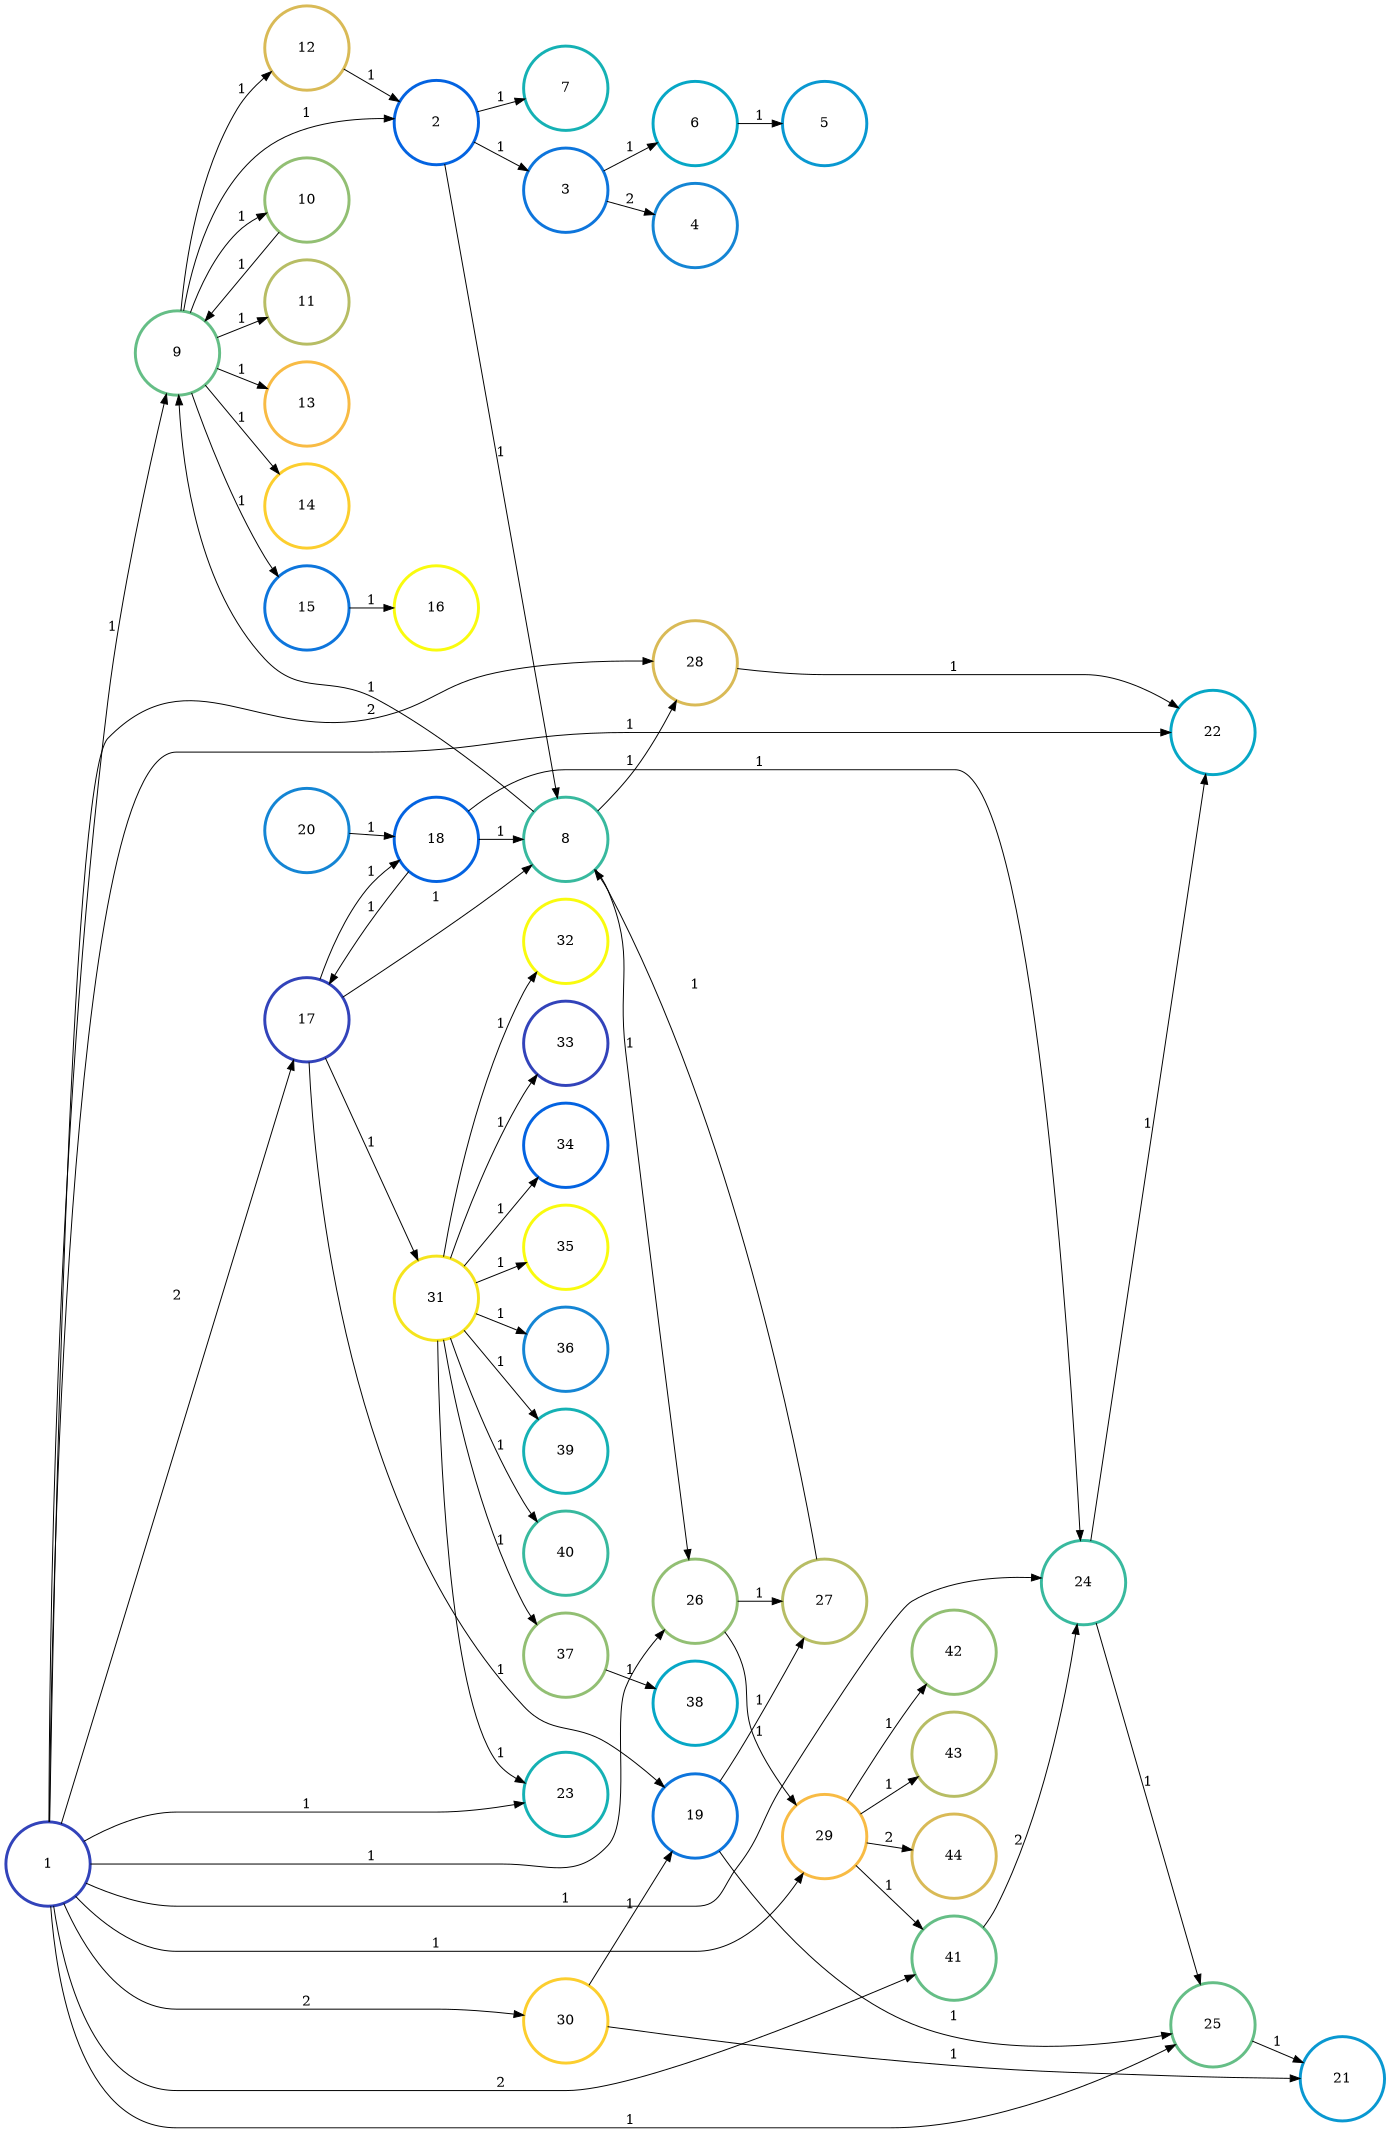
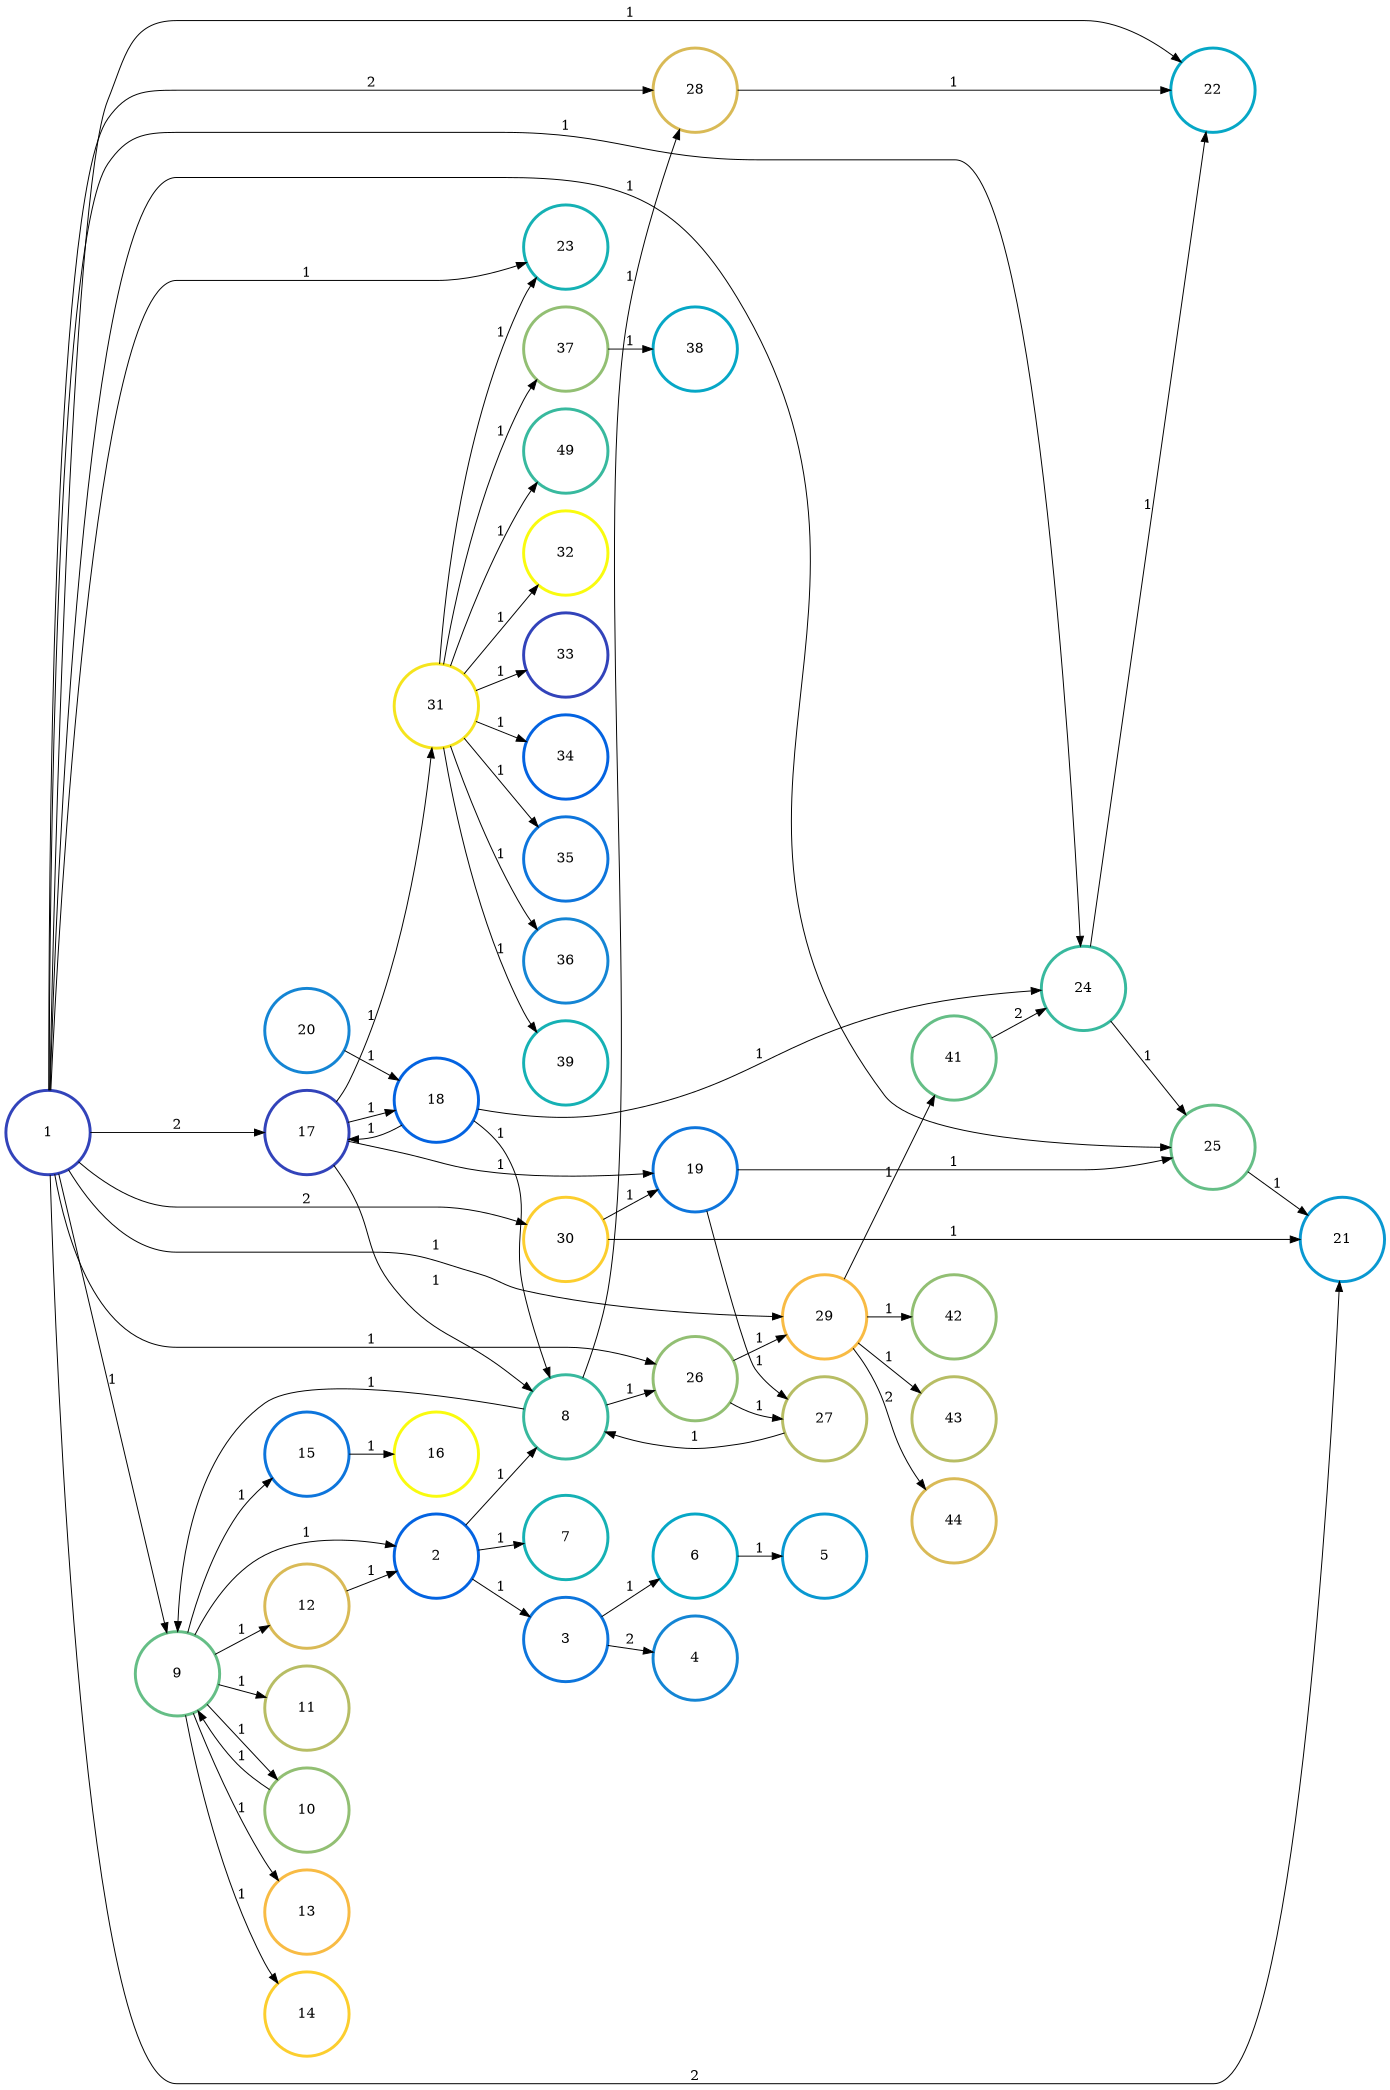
node "35": color #f9fb0e -> #0d75dc
node "40": label "40" -> "49"
edge "1" -> "41": now "1" -> "21"
